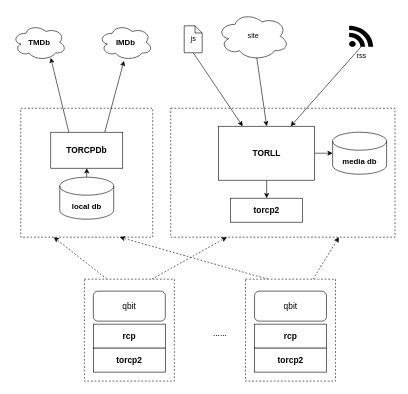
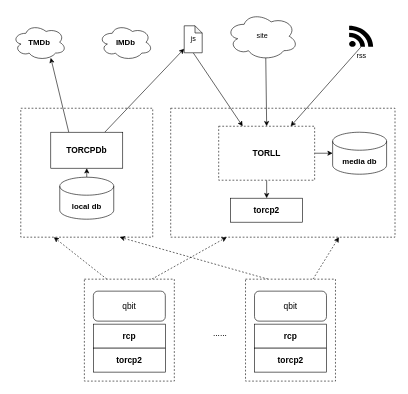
node "site": moved (253, 36) -> (262, 36)
edge "TORCPDb" -> "IMDb": now "TORCPDb" -> "js"
node "TORLL": style solid -> dashed
